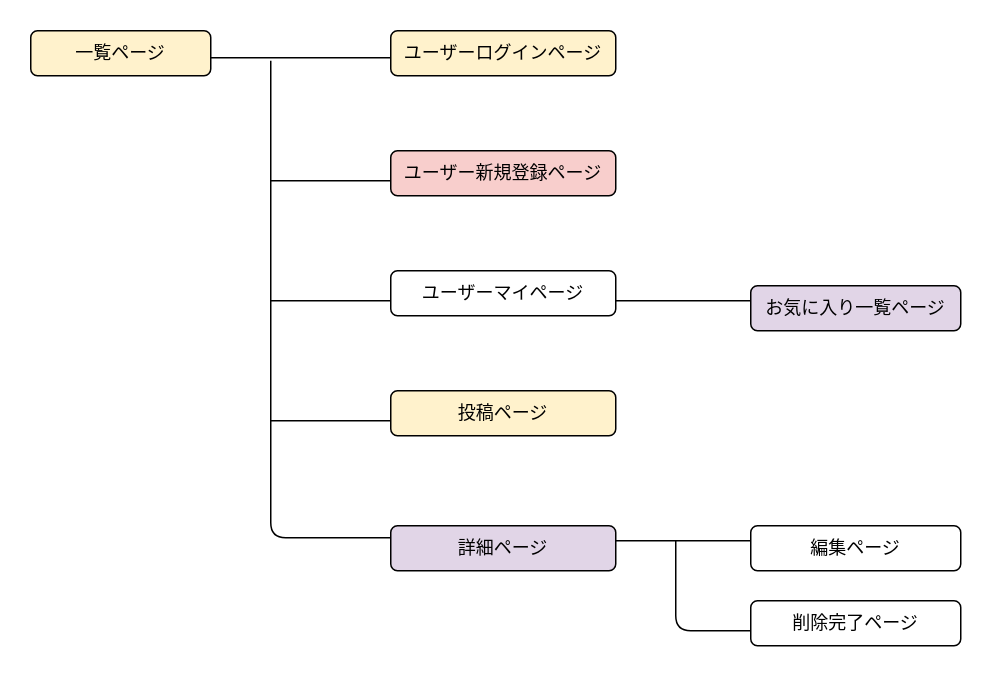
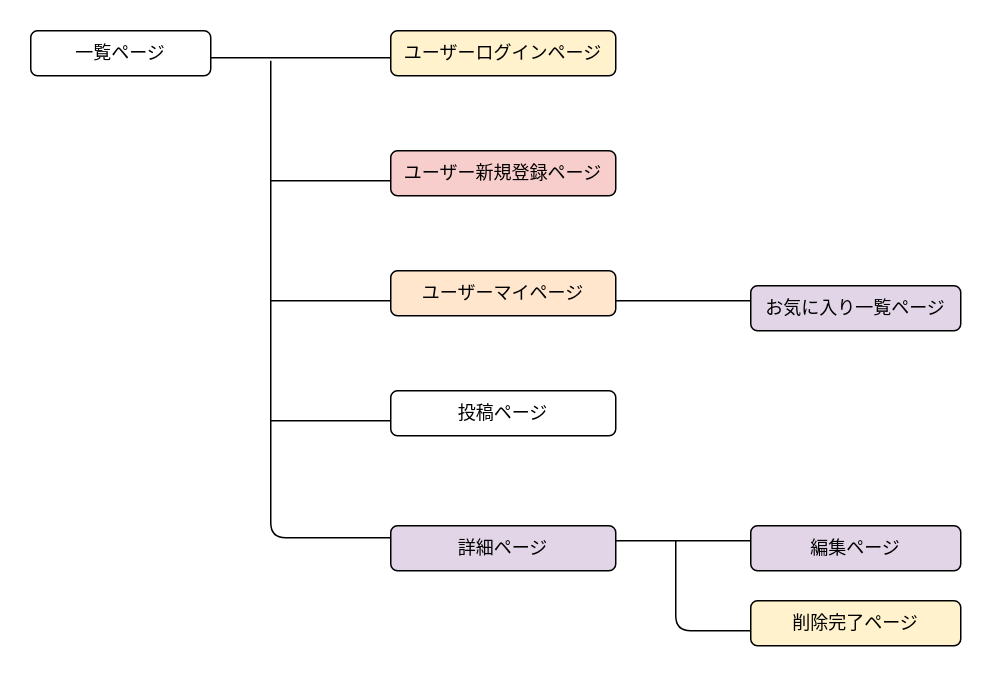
node "一覧ページ": fillcolor #fff2cc -> #ffffff
node "ユーザーマイページ": fillcolor #ffffff -> #ffe6cc
node "投稿ページ": fillcolor #fff2cc -> #ffffff
node "編集ページ": fillcolor #ffffff -> #e1d5e7
node "削除完了ページ": fillcolor #ffffff -> #fff2cc
